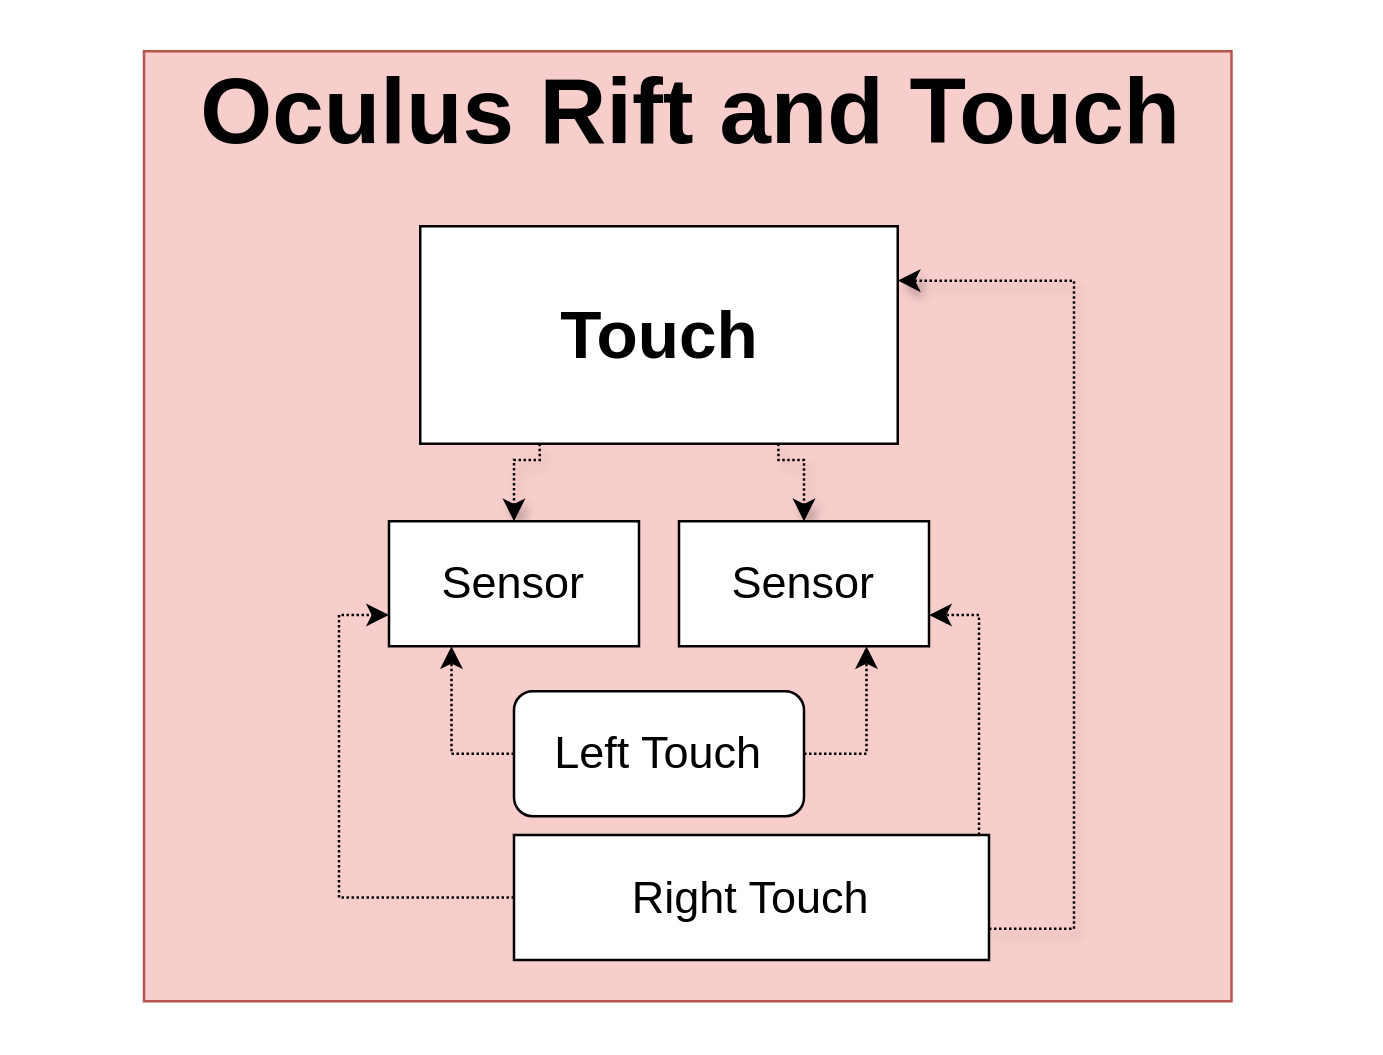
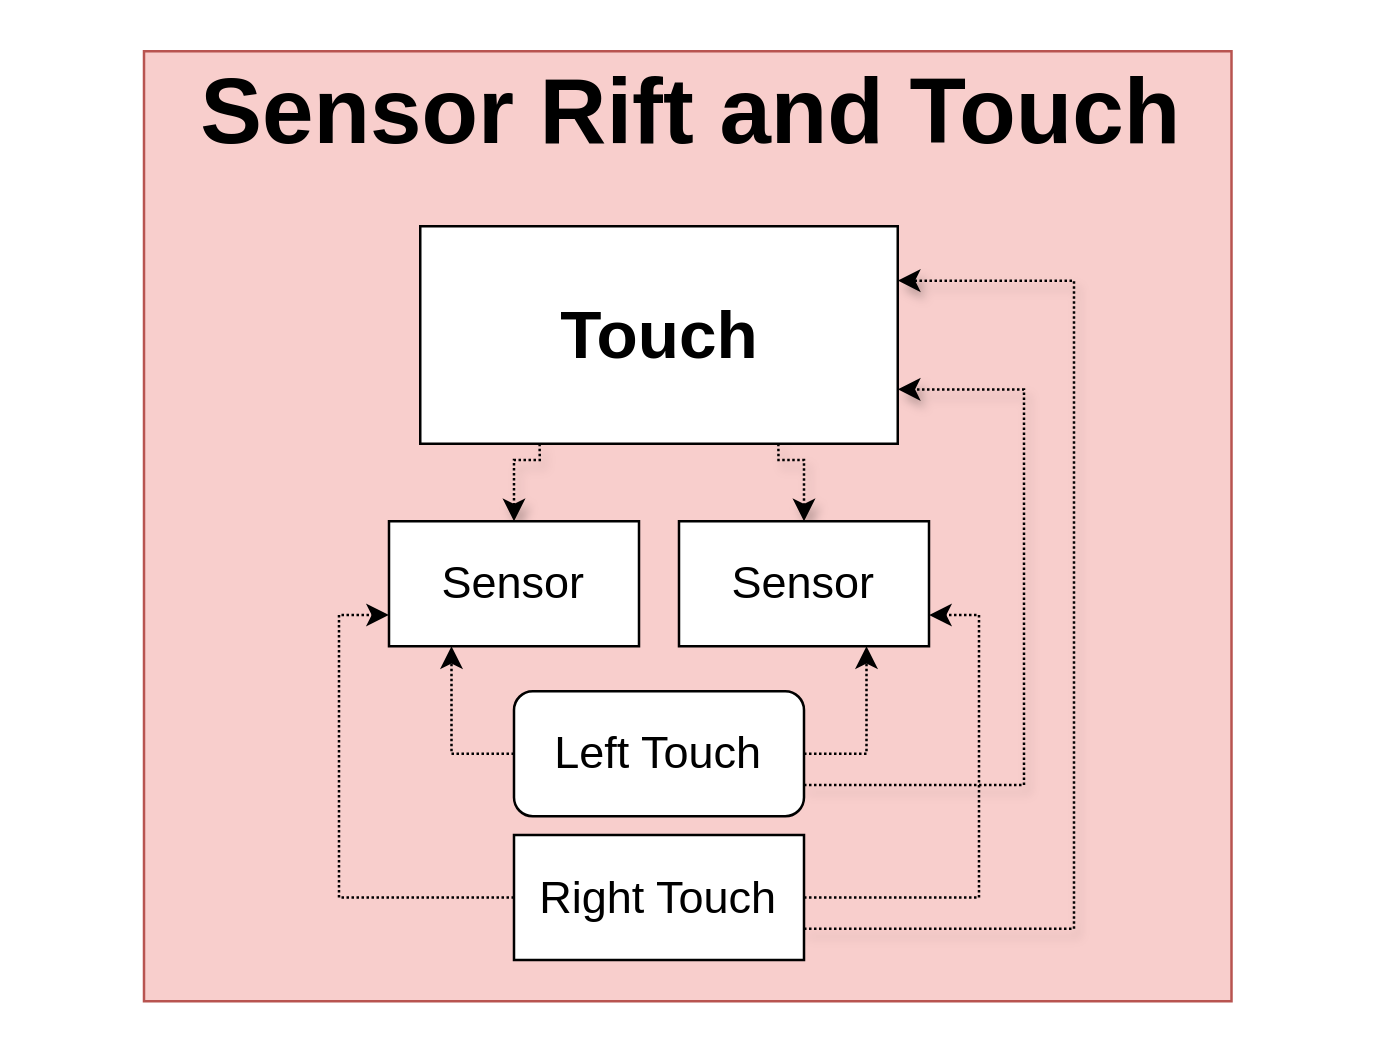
node "Oculus Rift and Touch": label "Oculus Rift and Touch" -> "Sensor Rift and Touch"
edge "Left Touch" -> "Touch": added
node "Right Touch": size 475x125 -> 290x125
